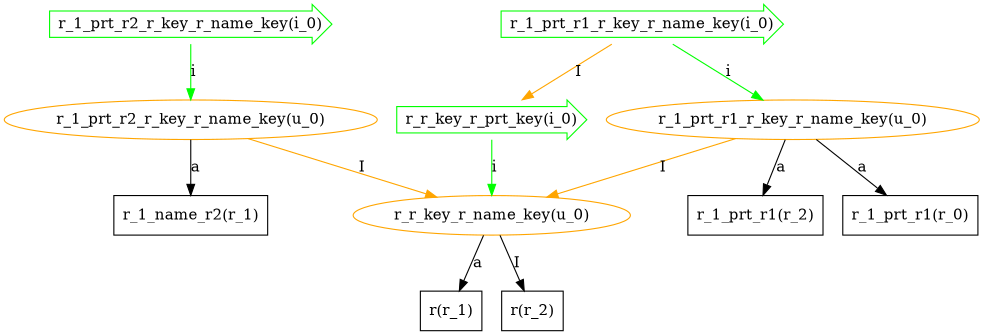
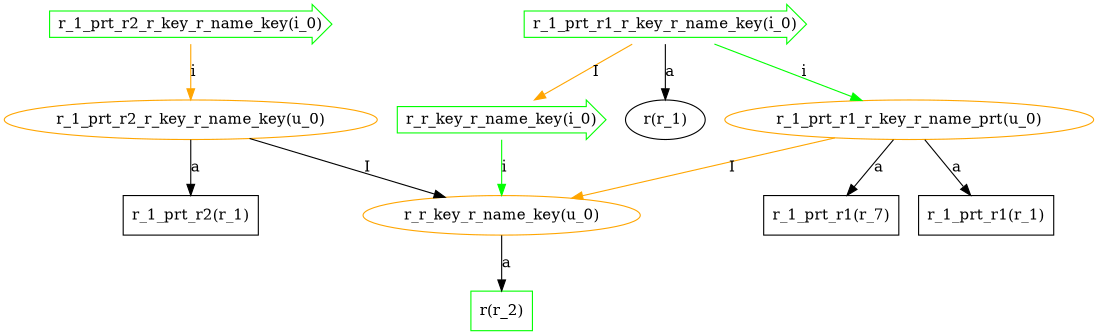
edge "r_1_prt_r2_r_key_r_name_key(i_0)" -> "r_1_prt_r2_r_key_r_name_key(u_0)": color green -> orange
node "r_r_key_r_prt_key(i_0)": label "r_r_key_r_prt_key(i_0)" -> "r_r_key_r_name_key(i_0)"
node "r_1_prt_r1_r_key_r_name_key(u_0)": label "r_1_prt_r1_r_key_r_name_key(u_0)" -> "r_1_prt_r1_r_key_r_name_prt(u_0)"
edge "r_1_prt_r2_r_key_r_name_key(u_0)" -> "r_r_key_r_name_key(u_0)": color orange -> black
node "r_1_name_r2(r_1)": label "r_1_name_r2(r_1)" -> "r_1_prt_r2(r_1)"
node "r_1_prt_r1(r_2)": label "r_1_prt_r1(r_2)" -> "r_1_prt_r1(r_7)"
node "r_1_prt_r1(r_0)": label "r_1_prt_r1(r_0)" -> "r_1_prt_r1(r_1)"
edge "r_r_key_r_name_key(u_0)" -> "r(r_1)": now "r_1_prt_r1_r_key_r_name_key(i_0)" -> "r(r_1)"
edge "r_r_key_r_name_key(u_0)" -> "r(r_2)": label "I" -> "a"
node "r(r_1)": shape box -> ellipse
node "r(r_2)": color black -> green
